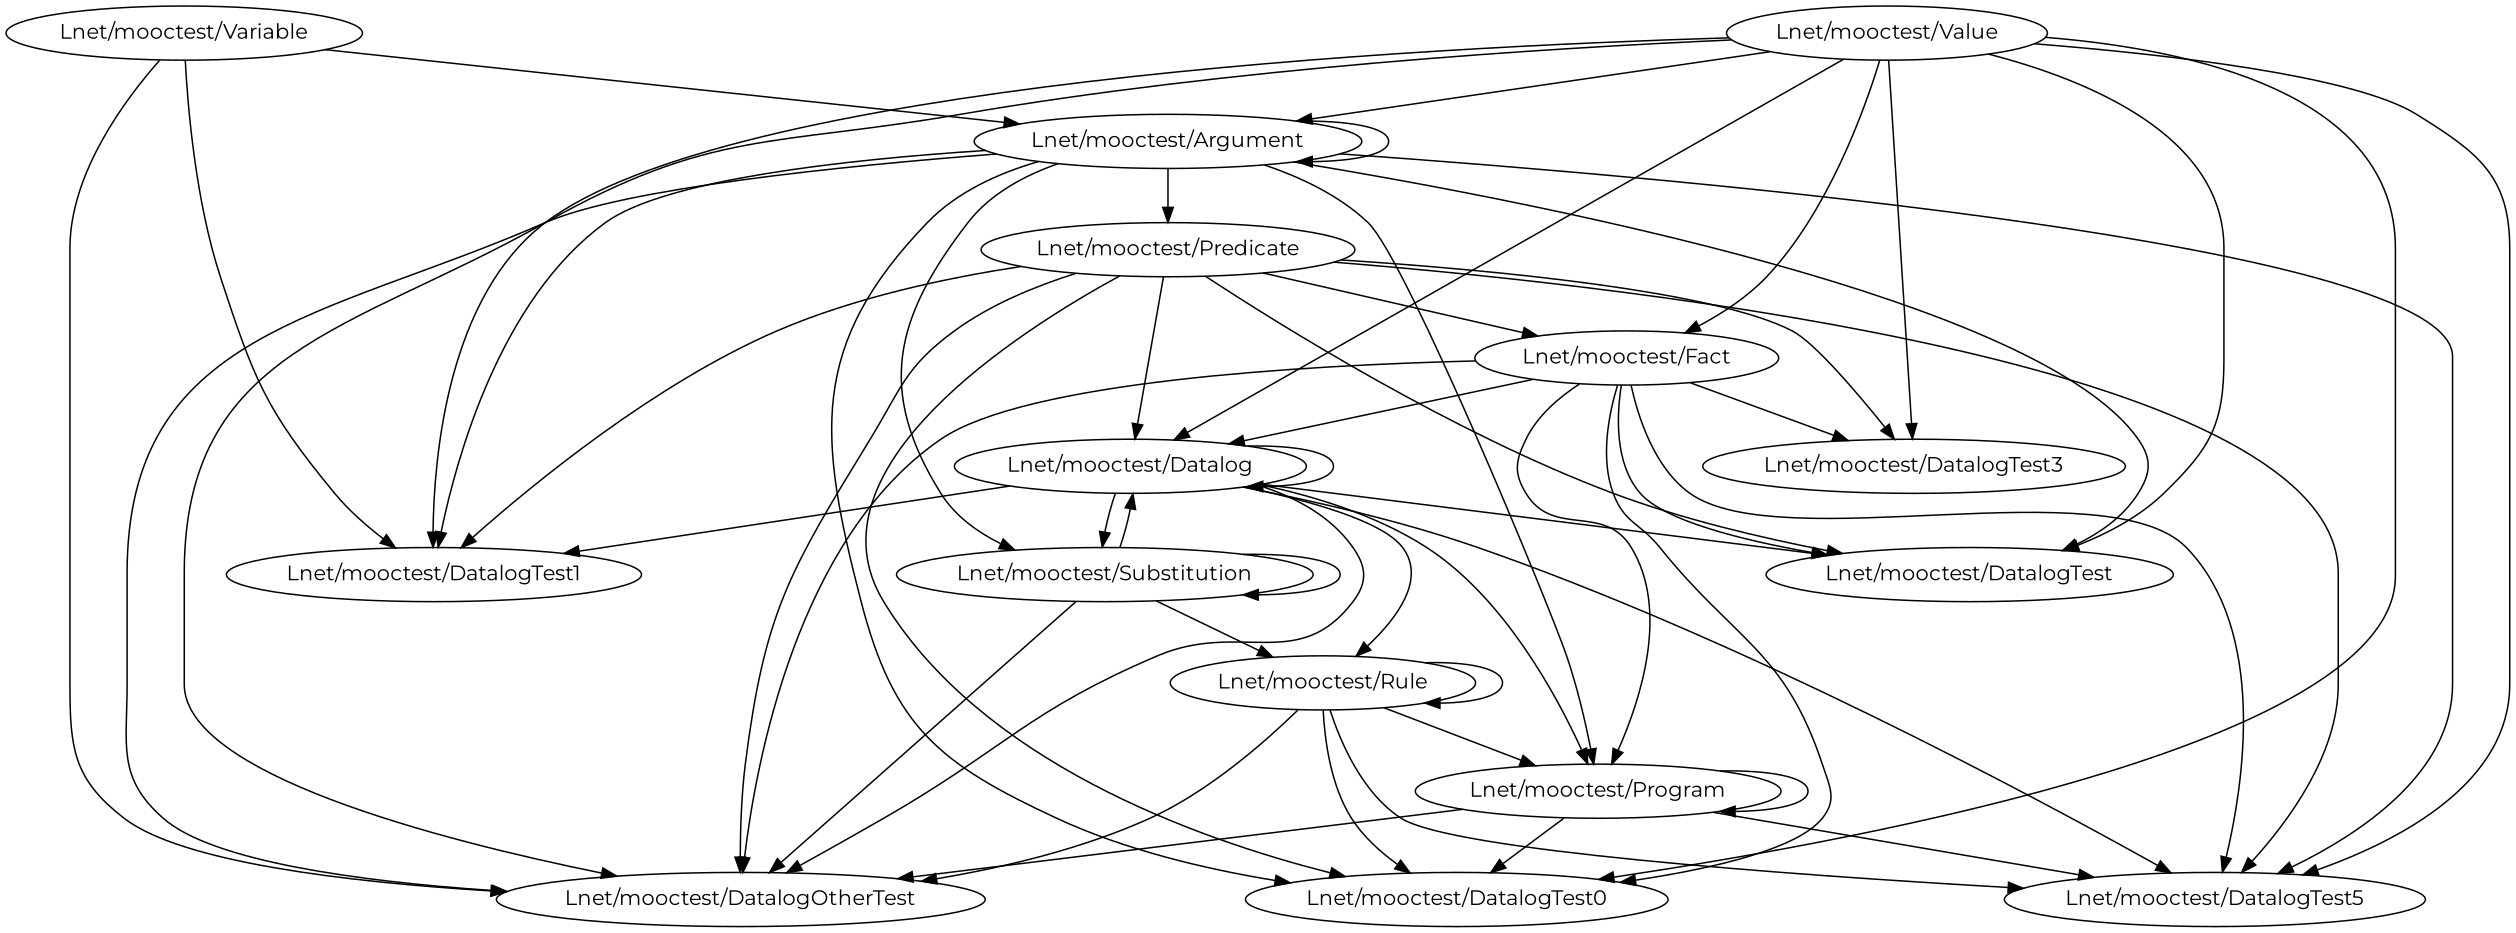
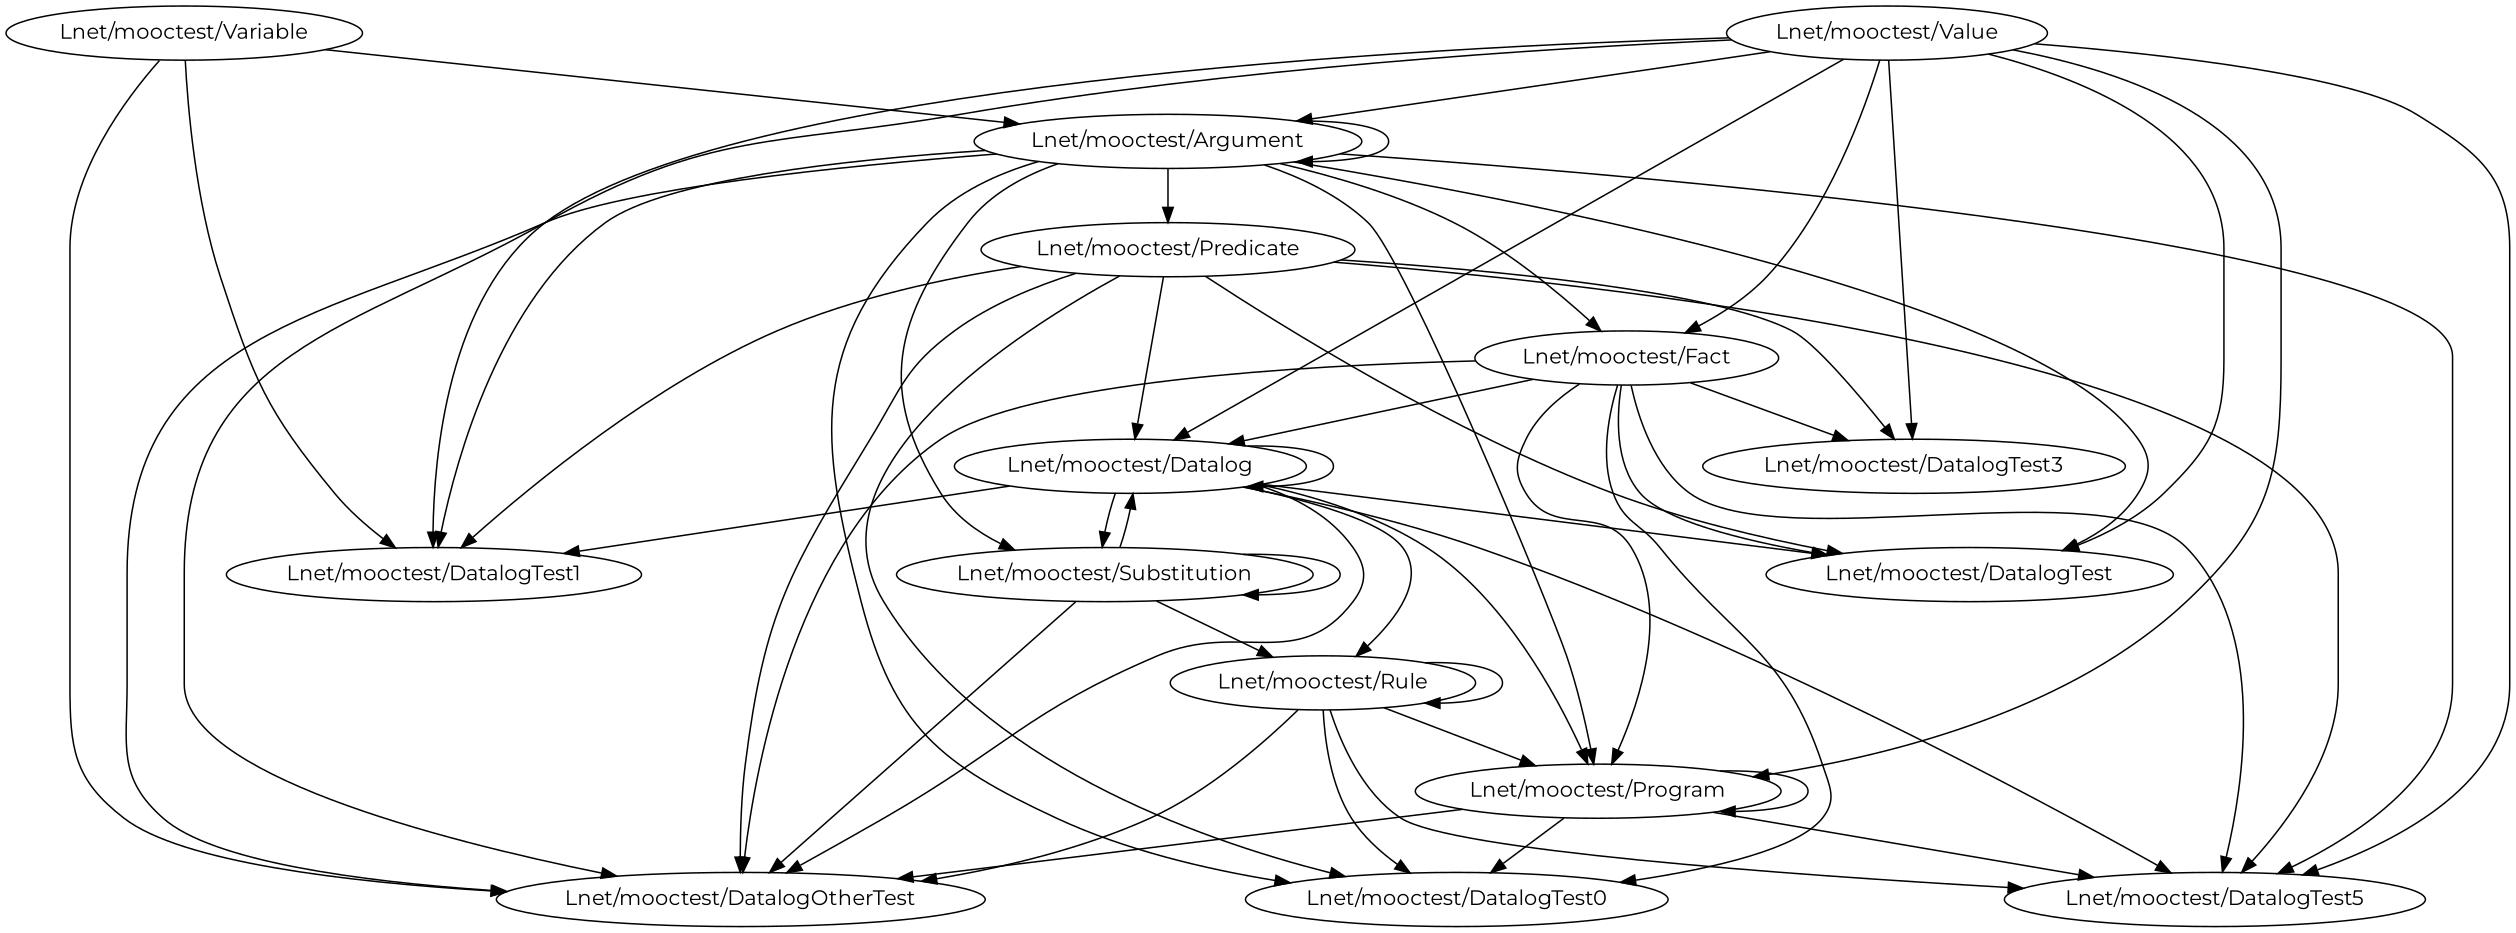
edge "Lnet/mooctest/Predicate" -> "Lnet/mooctest/Fact": now "Lnet/mooctest/Argument" -> "Lnet/mooctest/Fact"
edge "Lnet/mooctest/Value" -> "Lnet/mooctest/DatalogTest0": now "Lnet/mooctest/Value" -> "Lnet/mooctest/Program"
